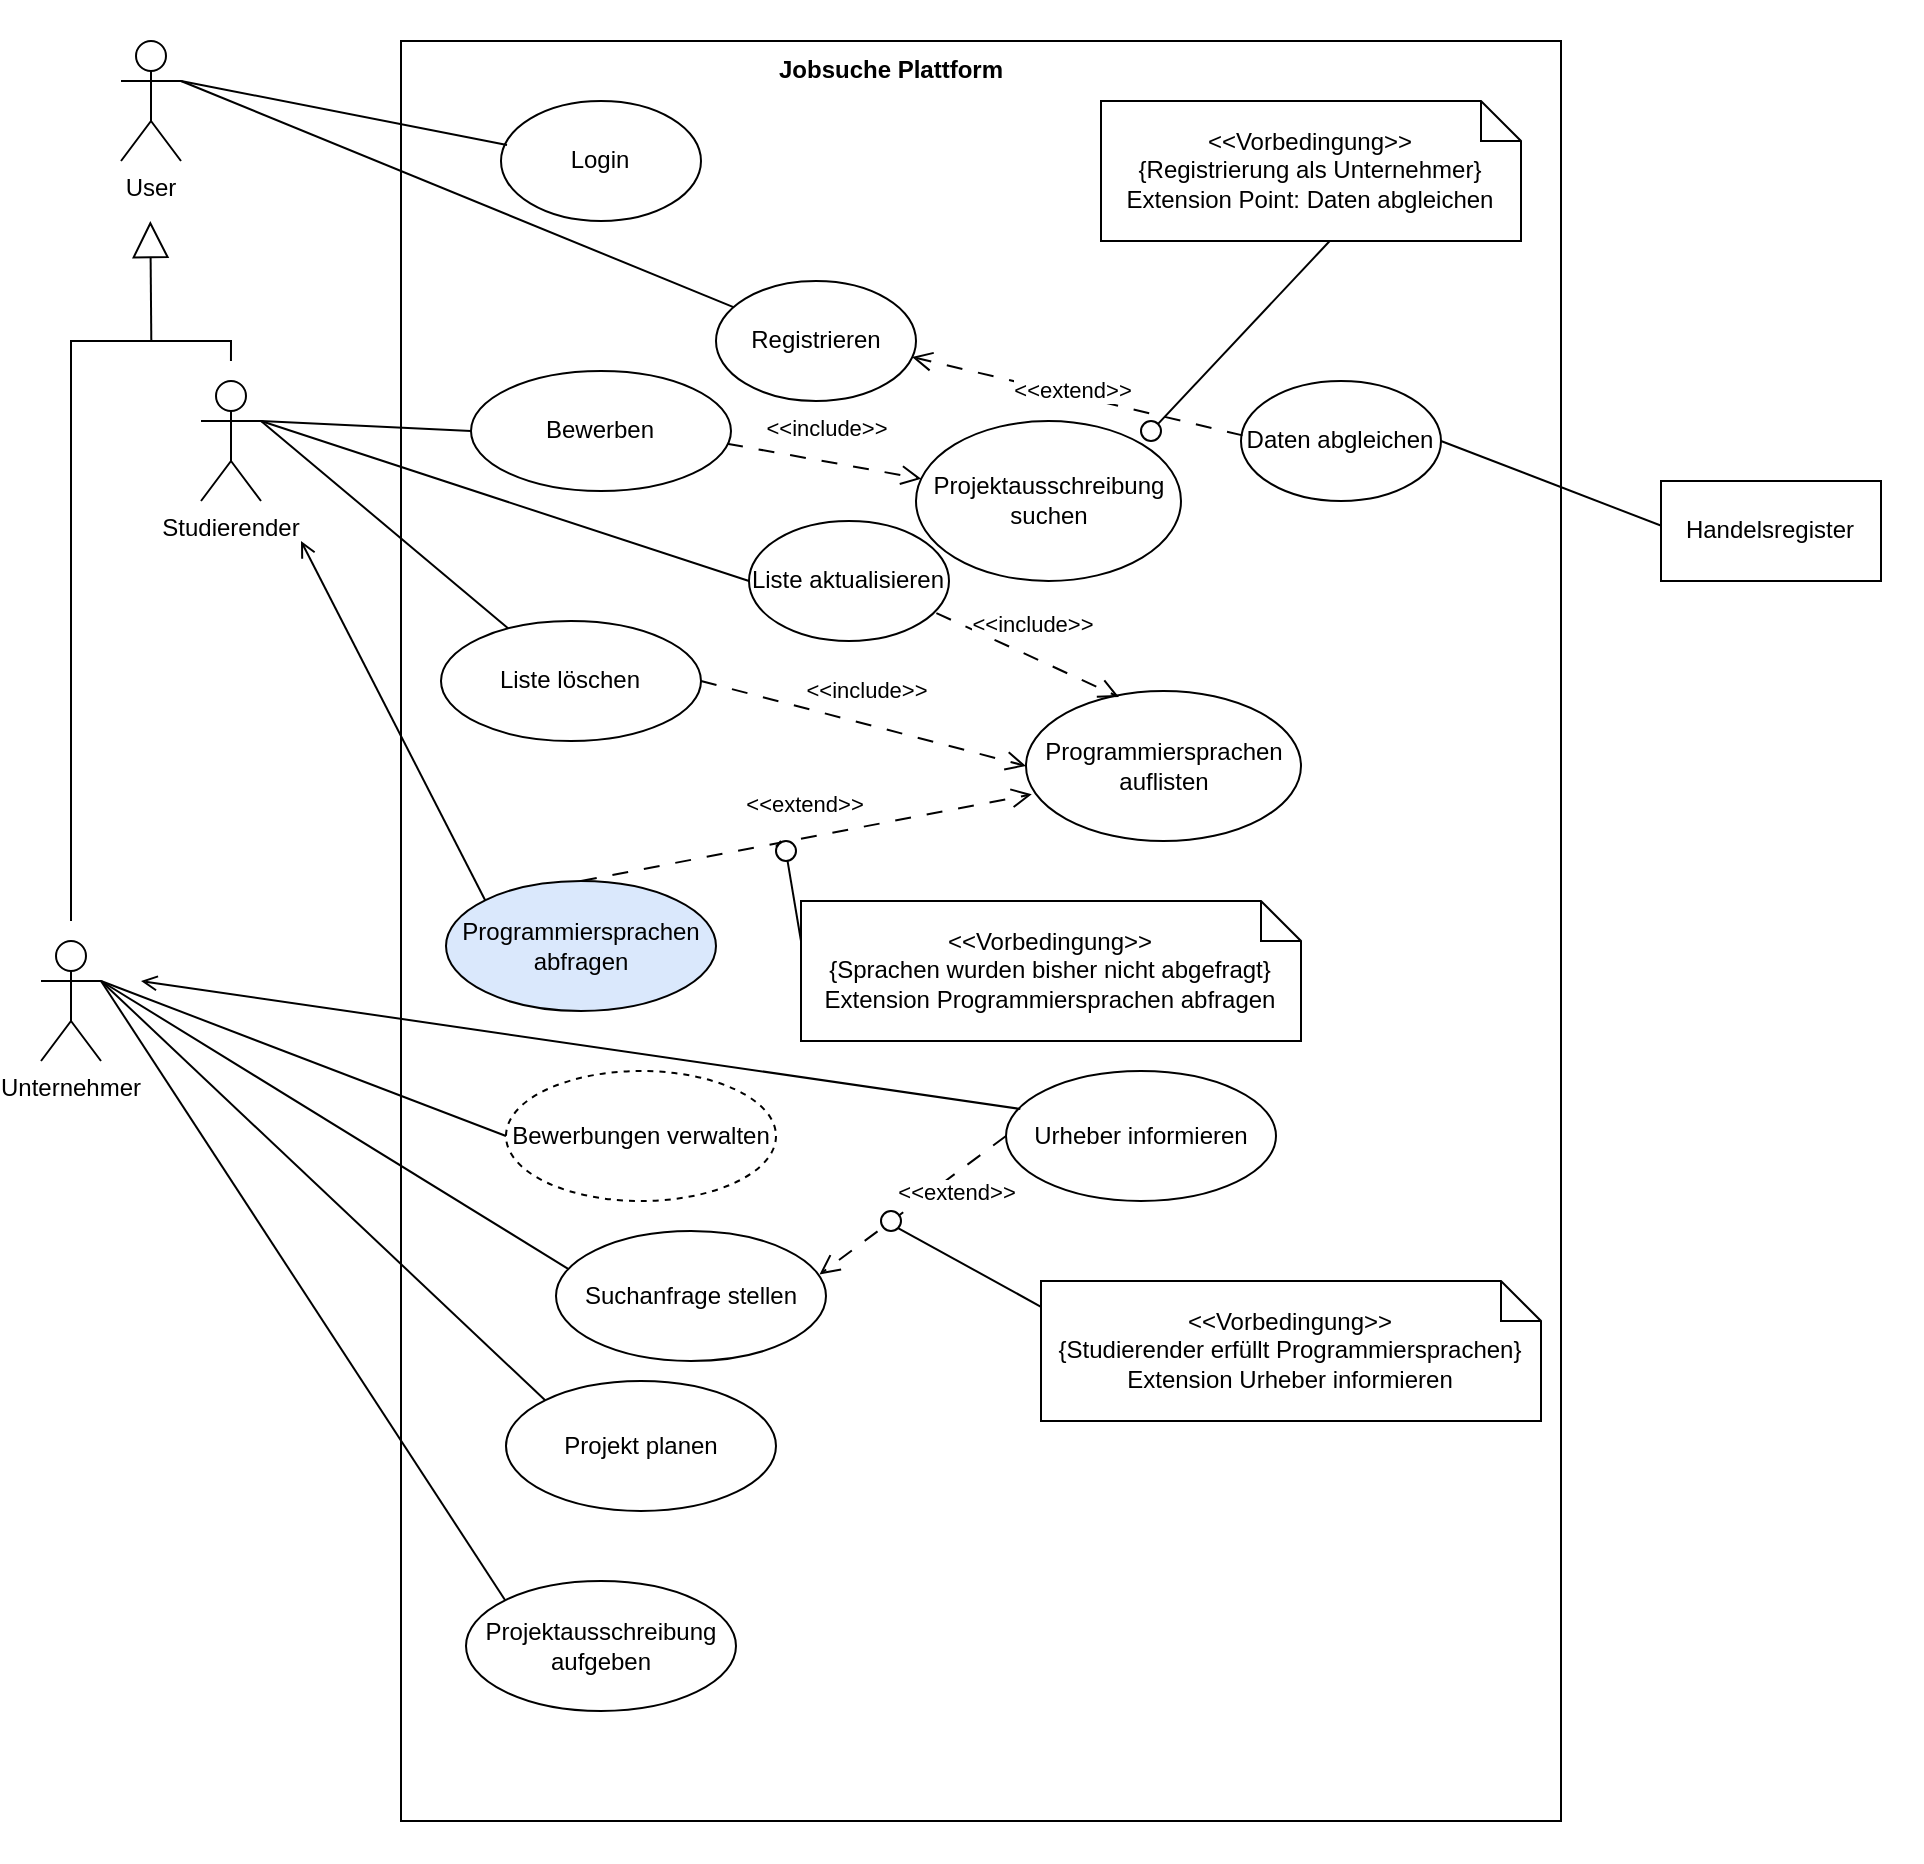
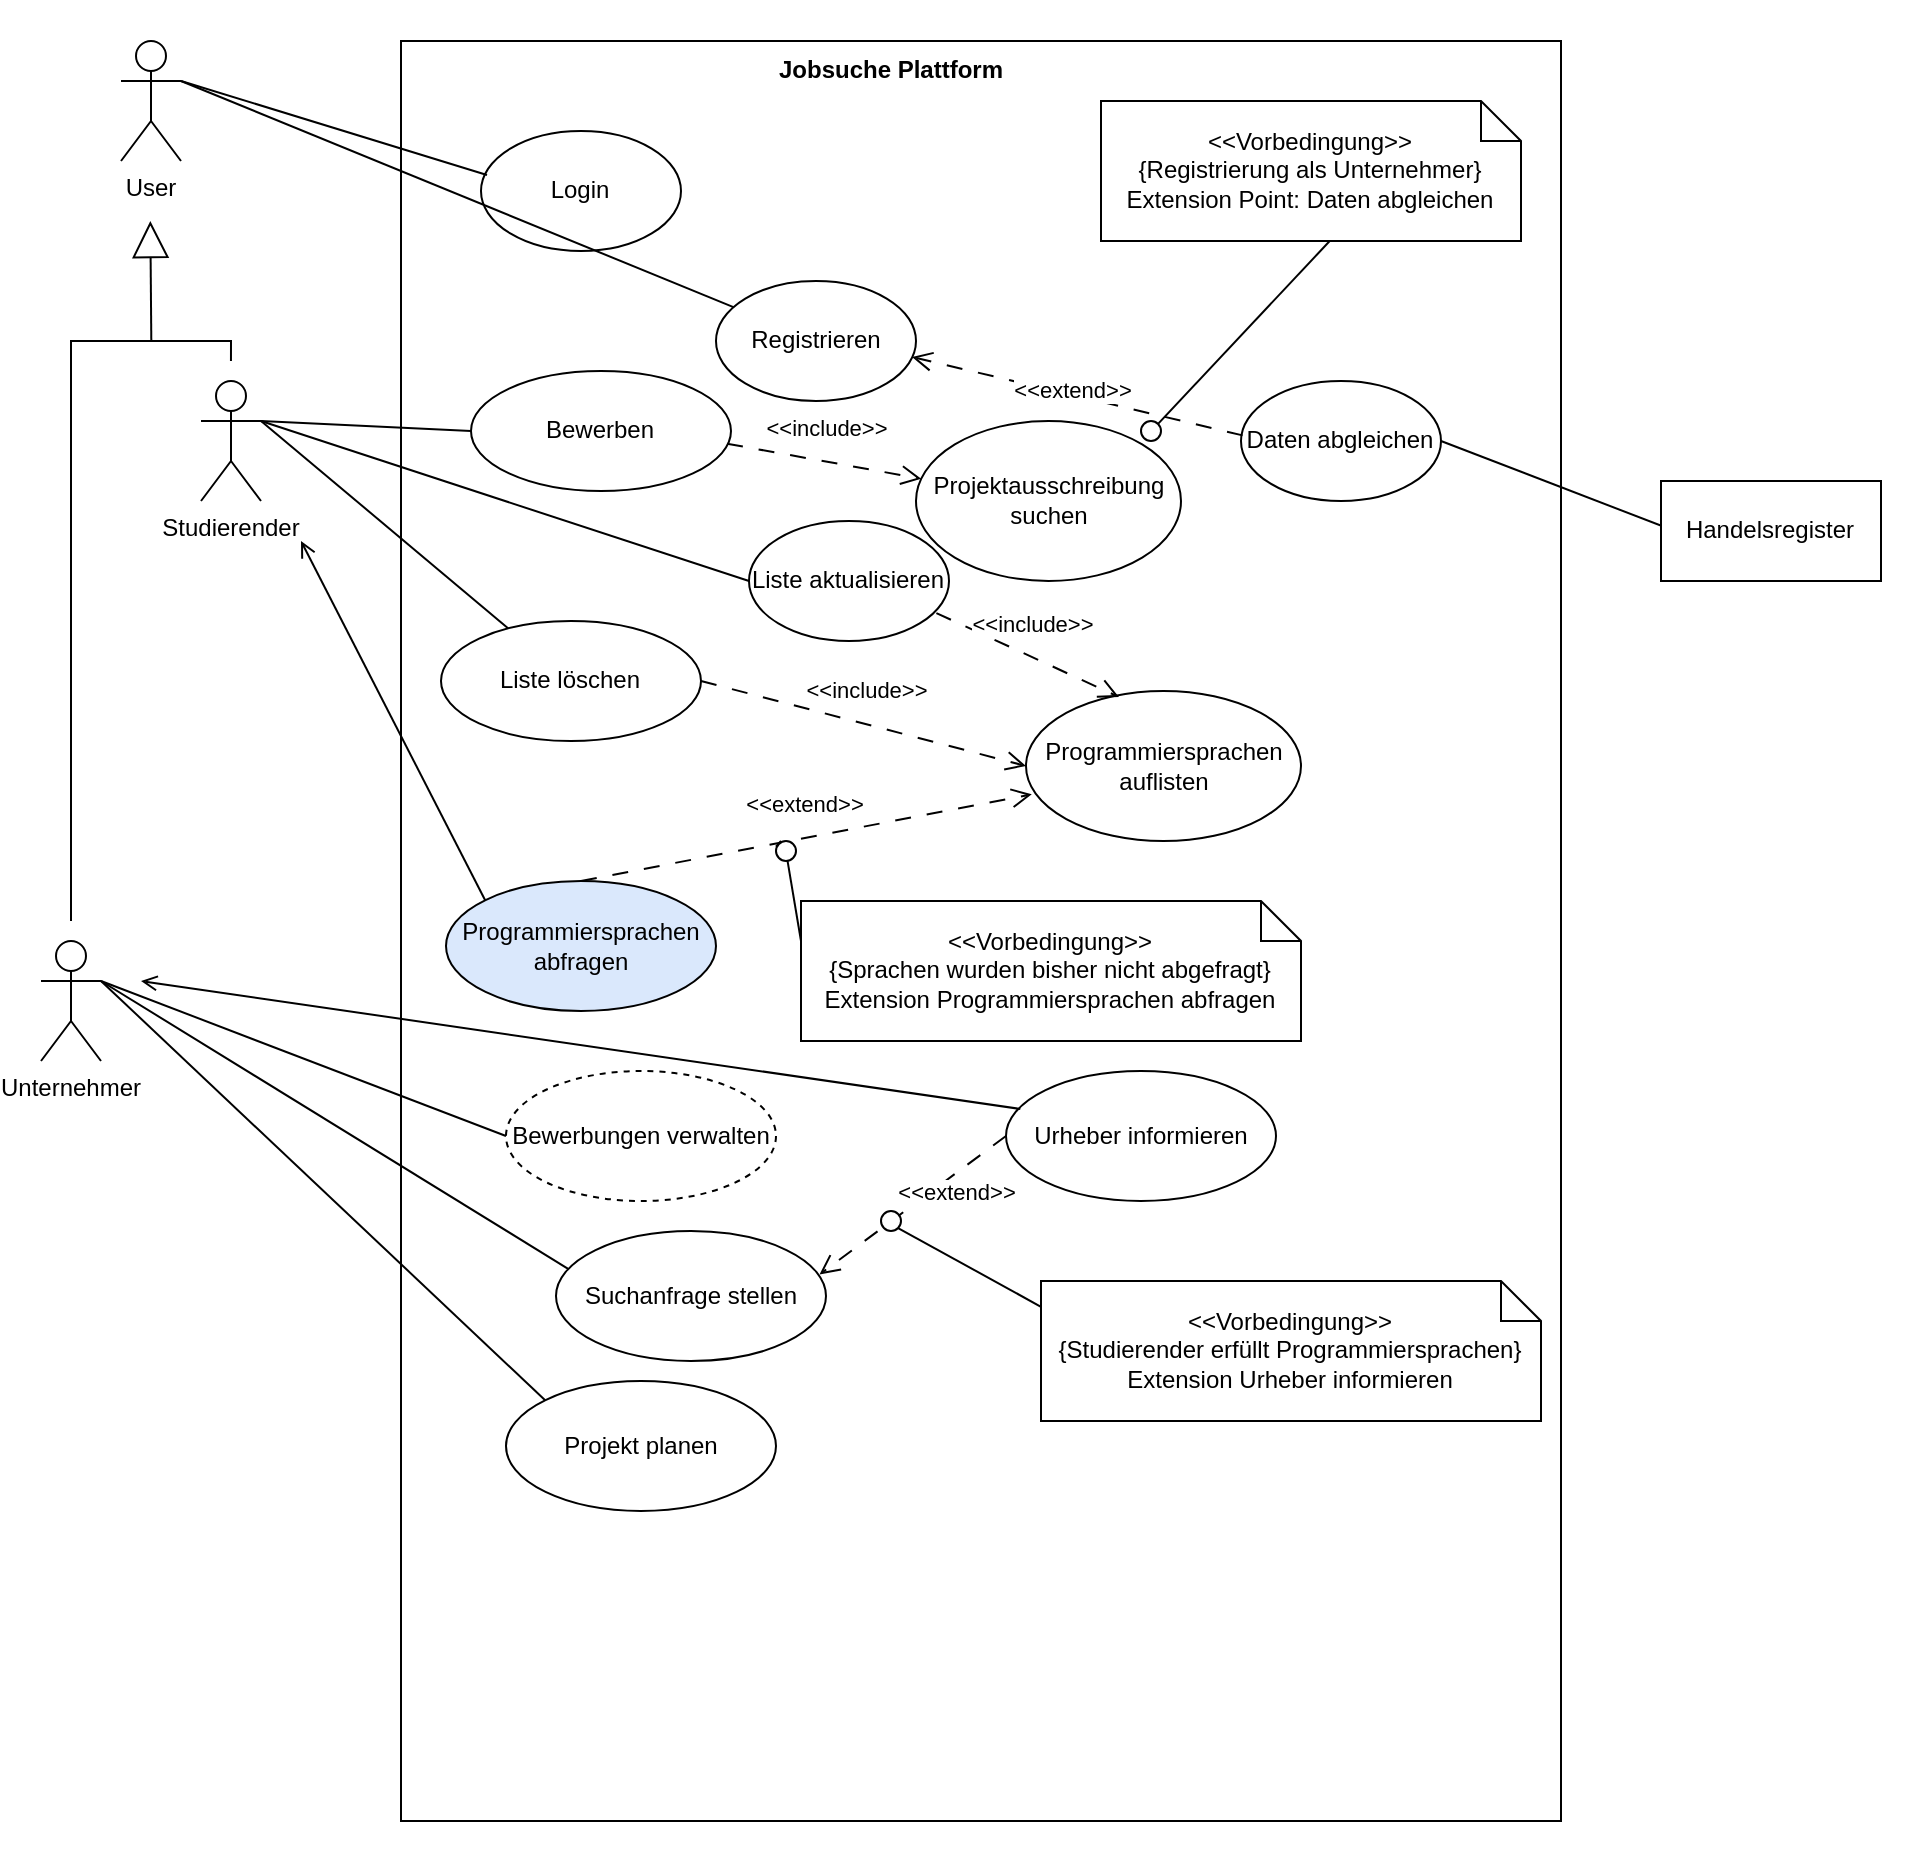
node "Login": moved (601, 161) -> (581, 191)
edge "Unternehmer" -- "Projektausschreibung aufgeben": removed
node "Projektausschreibung aufgeben": removed
